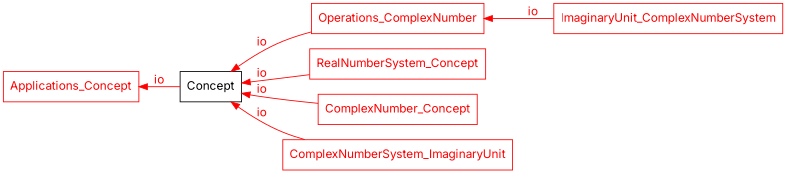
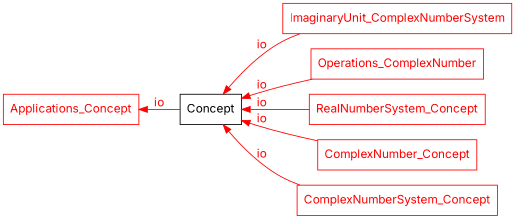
edge "ImaginaryUnit_ComplexNumberSystem" -> "Operations_ComplexNumber": now "ImaginaryUnit_ComplexNumberSystem" -> "Concept"
node "ComplexNumberSystem_ImaginaryUnit": label "ComplexNumberSystem_ImaginaryUnit" -> "ComplexNumberSystem_Concept"
